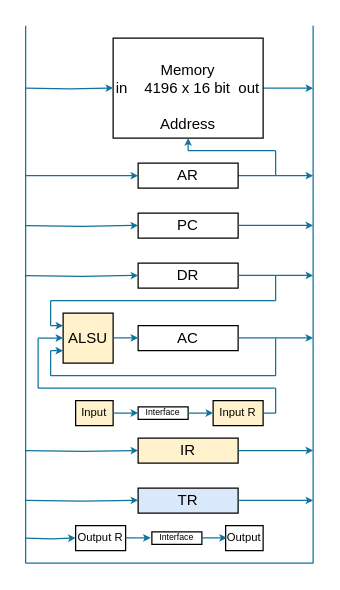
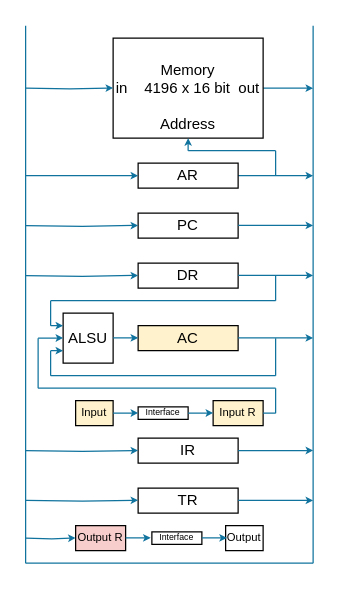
node "ALSU": fillcolor #fff2cc -> #ffffff
node "AC": fillcolor #ffffff -> #fff2cc
node "IR": fillcolor #fff2cc -> #ffffff
node "TR": fillcolor #dae8fc -> #ffffff
node "Output R": fillcolor #ffffff -> #f8cecc
